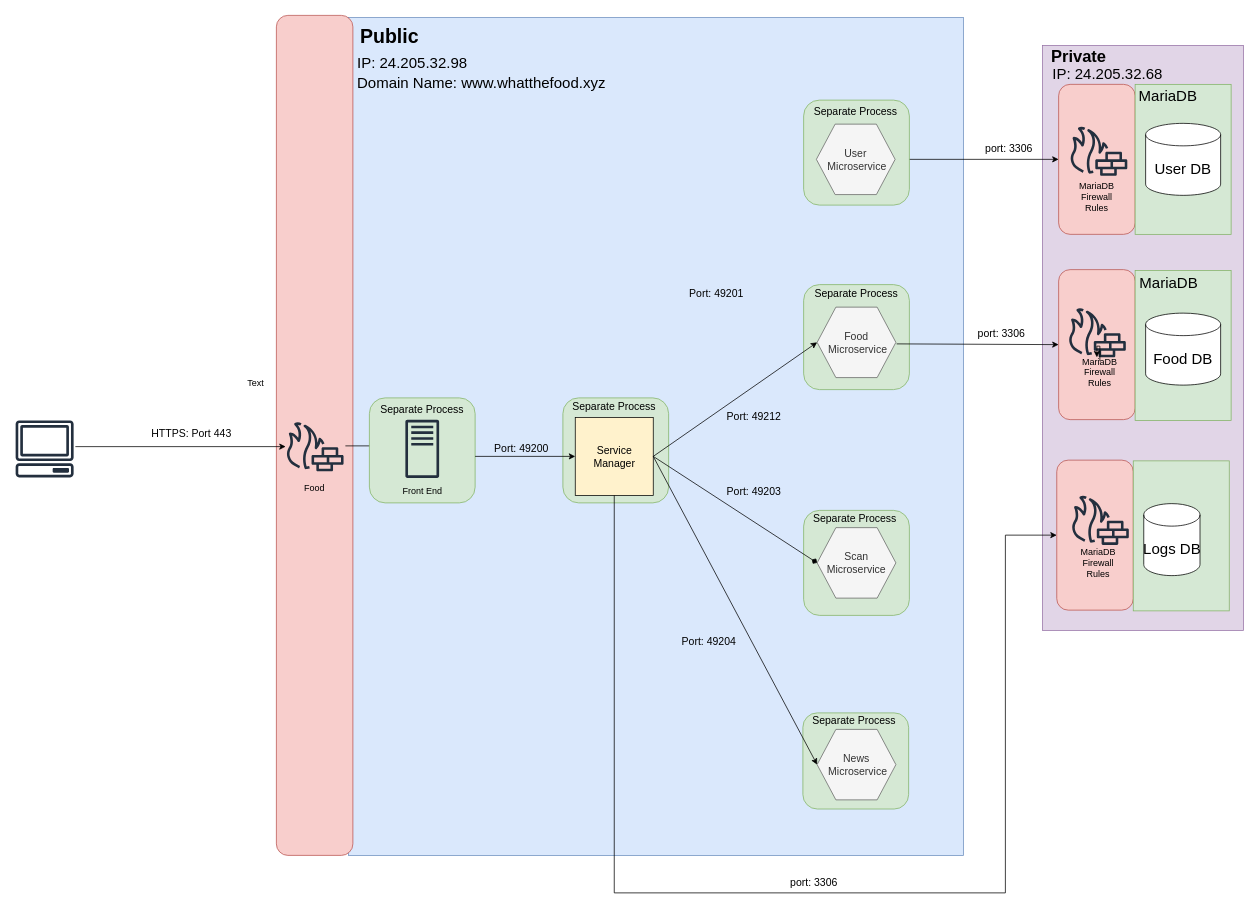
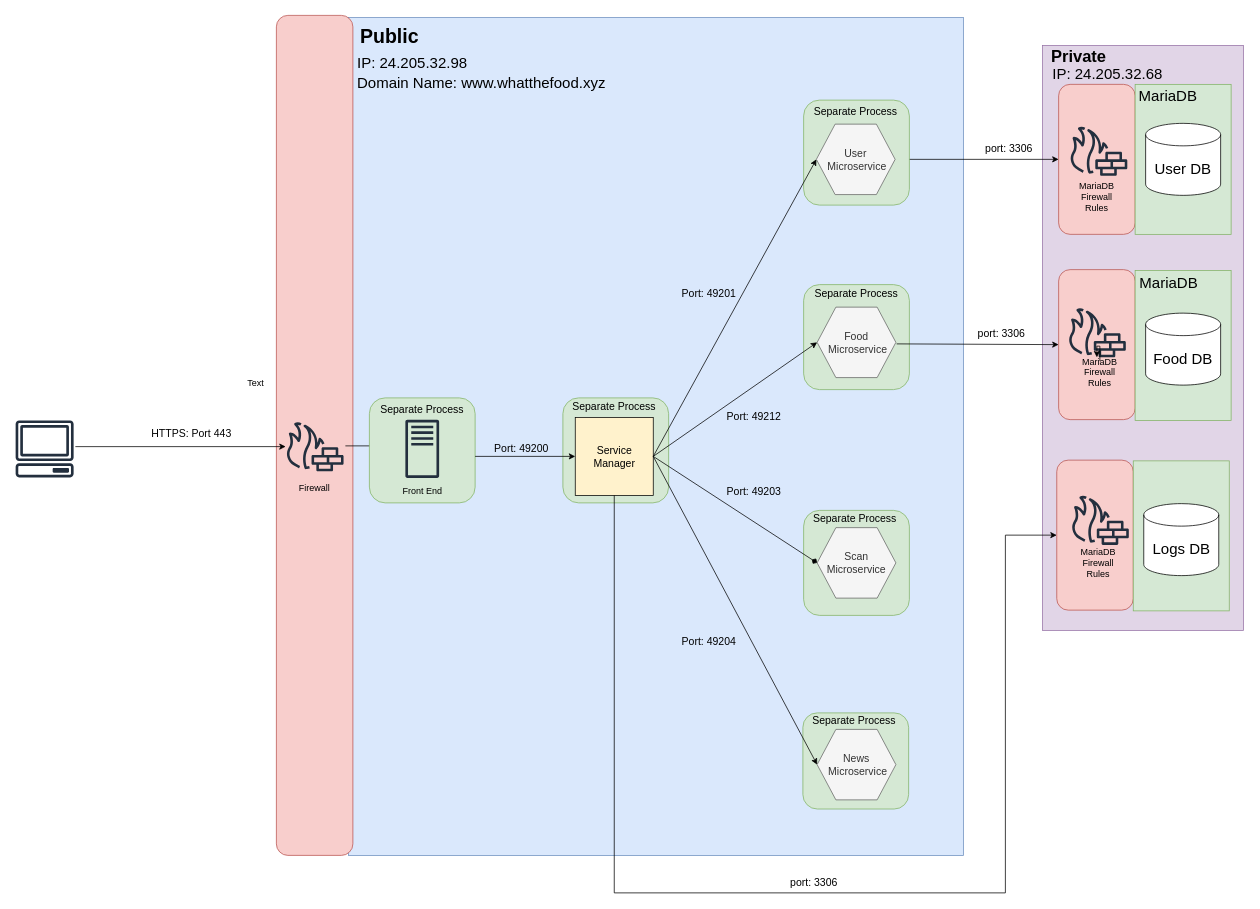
node "Port: 49201": moved (717, 294) -> (709, 294)
edge "Service Manager" -> "User Microservice": added
node "Food": label "Food" -> "Firewall"
node "Logs DB": size 56x72 -> 75x72
